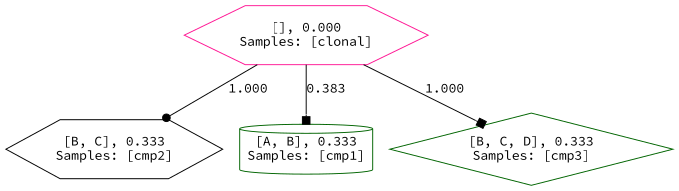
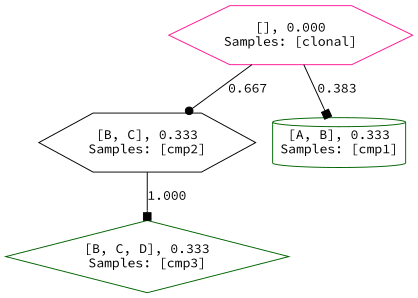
edge "[], 0.000 Samples: [clonal]" -> "[B, C], 0.333 Samples: [cmp2]": label "1.000" -> "0.667"
edge "[], 0.000 Samples: [clonal]" -> "[B, C, D], 0.333 Samples: [cmp3]": now "[B, C], 0.333 Samples: [cmp2]" -> "[B, C, D], 0.333 Samples: [cmp3]"
